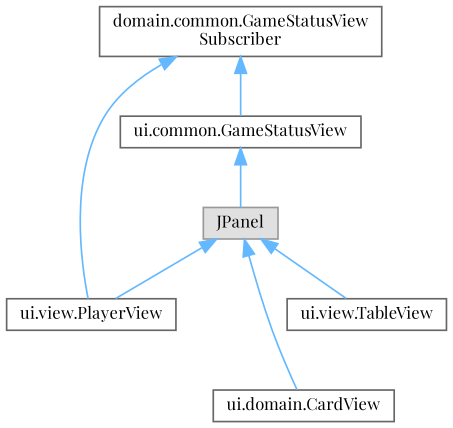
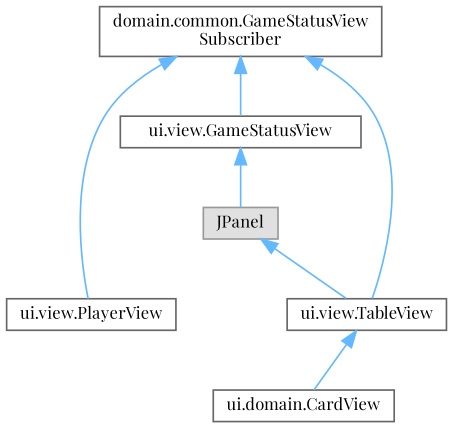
node "ui.common.GameStatusView": label "ui.common.GameStatusView" -> "ui.view.GameStatusView"
edge "ui.view.TableView" -> "domain.common.GameStatusView Subscriber": added
edge "ui.view.PlayerView" -> "JPanel": removed
edge "ui.domain.CardView" -> "JPanel": now "ui.domain.CardView" -> "ui.view.TableView"
